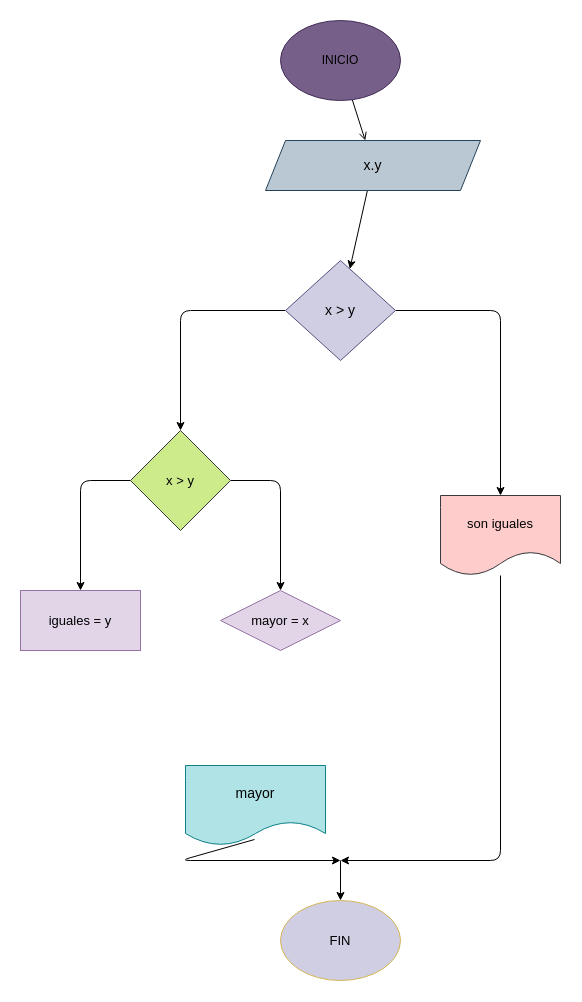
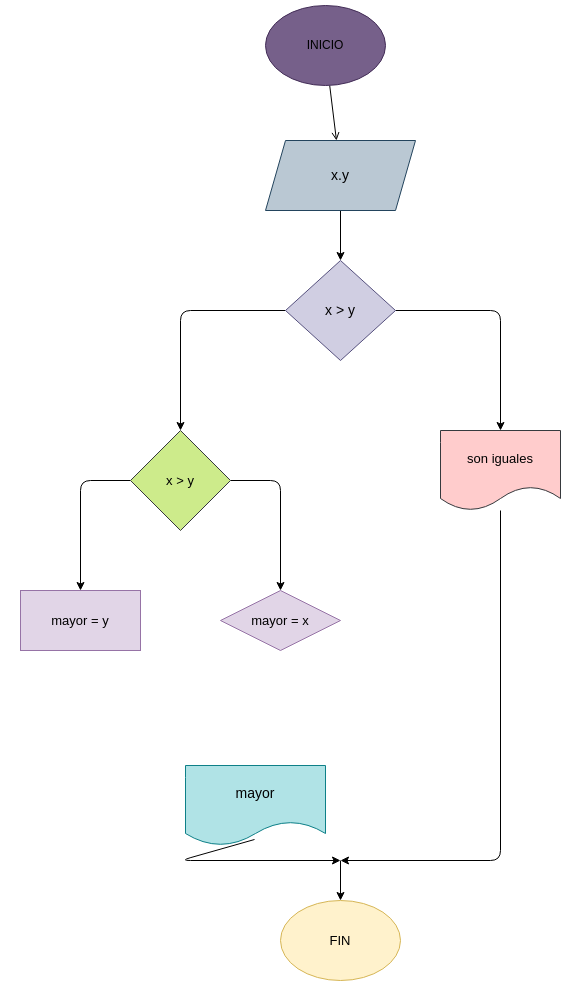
node "INICIO": moved (341, 61) -> (326, 46)
node "x.y": size 215x50 -> 150x70
node "son iguales": moved (501, 536) -> (501, 471)
node "iguales = y": label "iguales = y" -> "mayor = y"
node "FIN": fillcolor #d0cee2 -> #fff2cc
